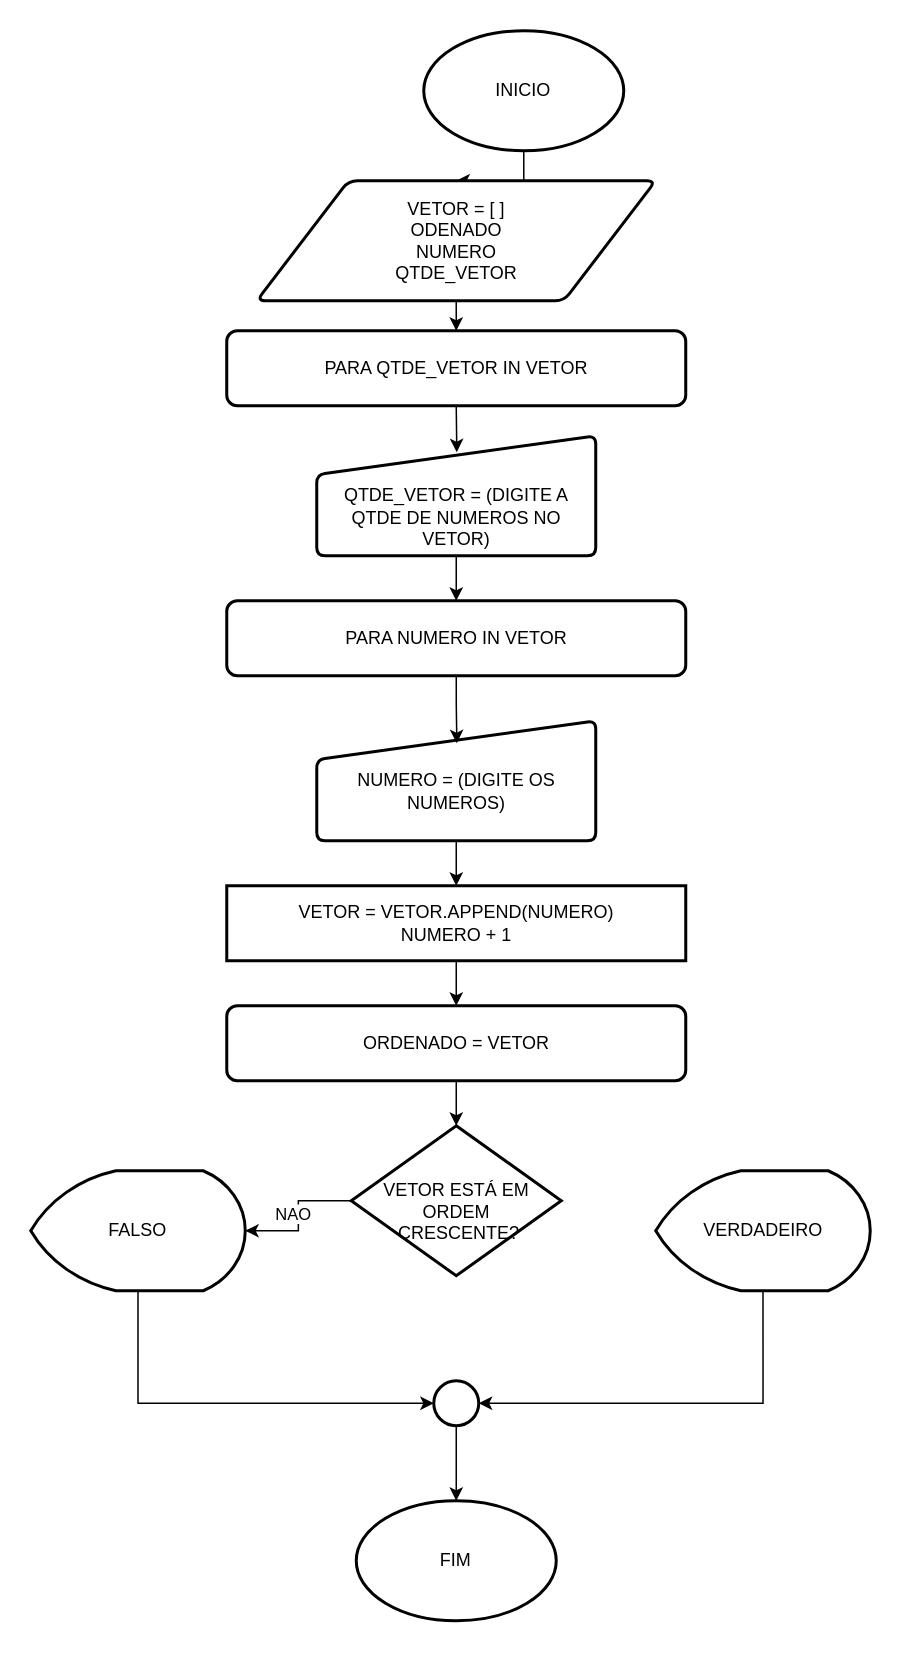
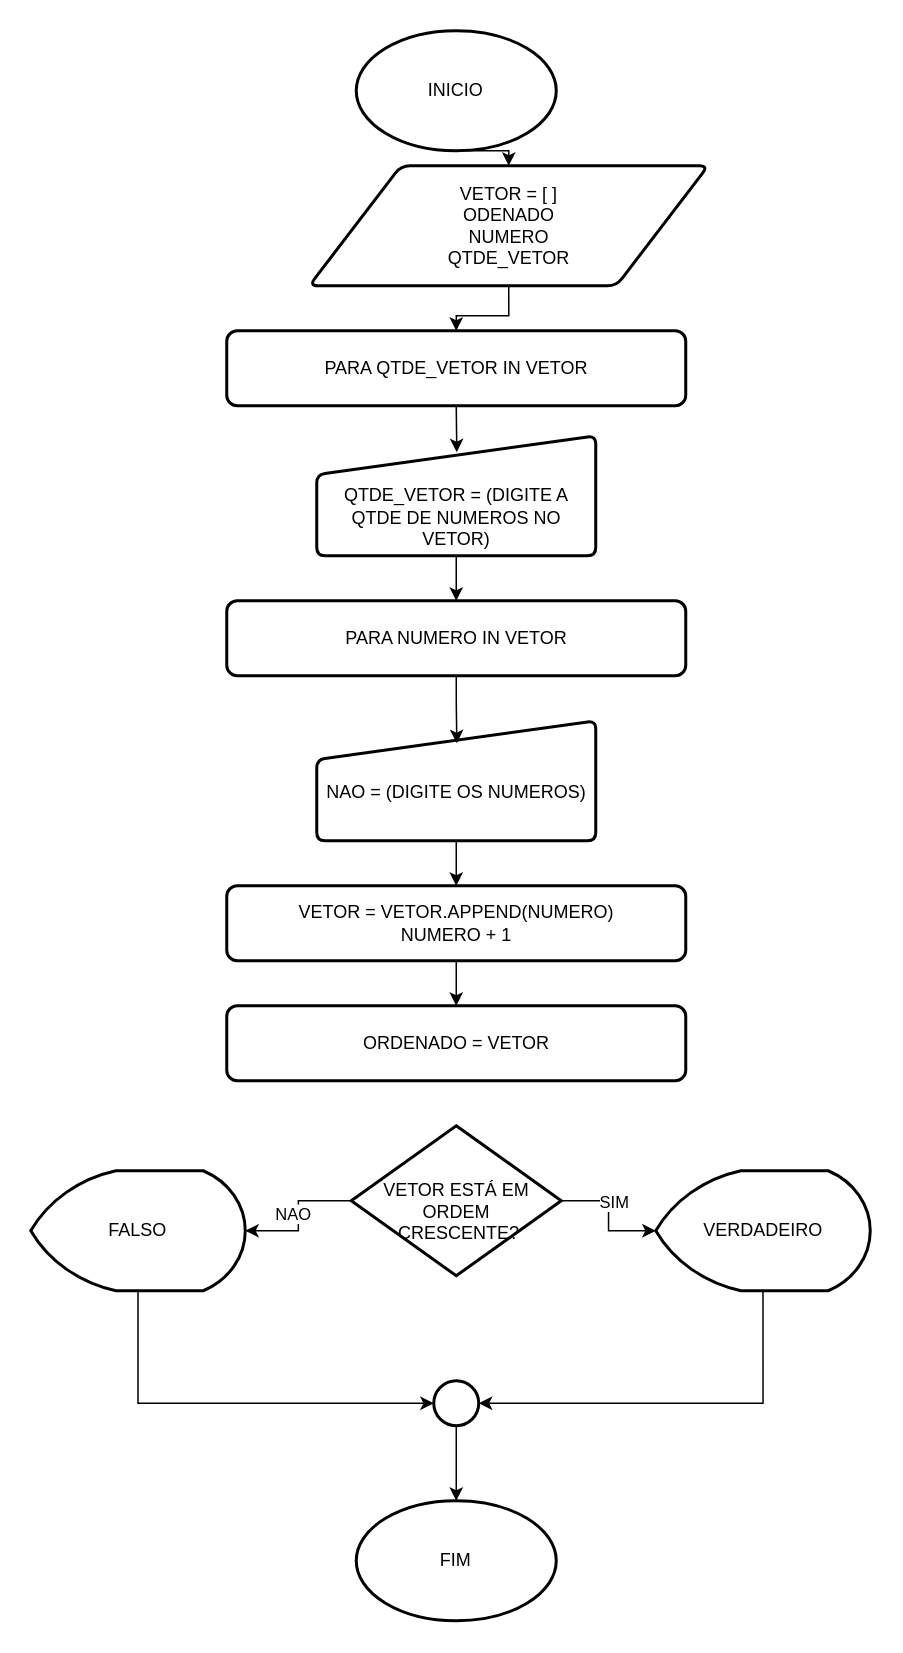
node "INICIO": moved (524, 91) -> (456, 91)
node "VETOR = [ ] ODENADO NUMERO QTDE_VETOR": moved (456, 241) -> (509, 226)
node "NUMERO = (DIGITE OS NUMEROS)": label "NUMERO = (DIGITE OS NUMEROS)" -> "NAO = (DIGITE OS NUMEROS)"
node "VETOR = VETOR.APPEND(NUMERO) NUMERO + 1": shape rectangle -> rounded rectangle
edge "ORDENADO = VETOR" -> "VETOR ESTÁ EM ORDEM CRESCENTE?": removed
edge "VETOR ESTÁ EM ORDEM CRESCENTE?" -> "VERDADEIRO": added, label "SIM"
